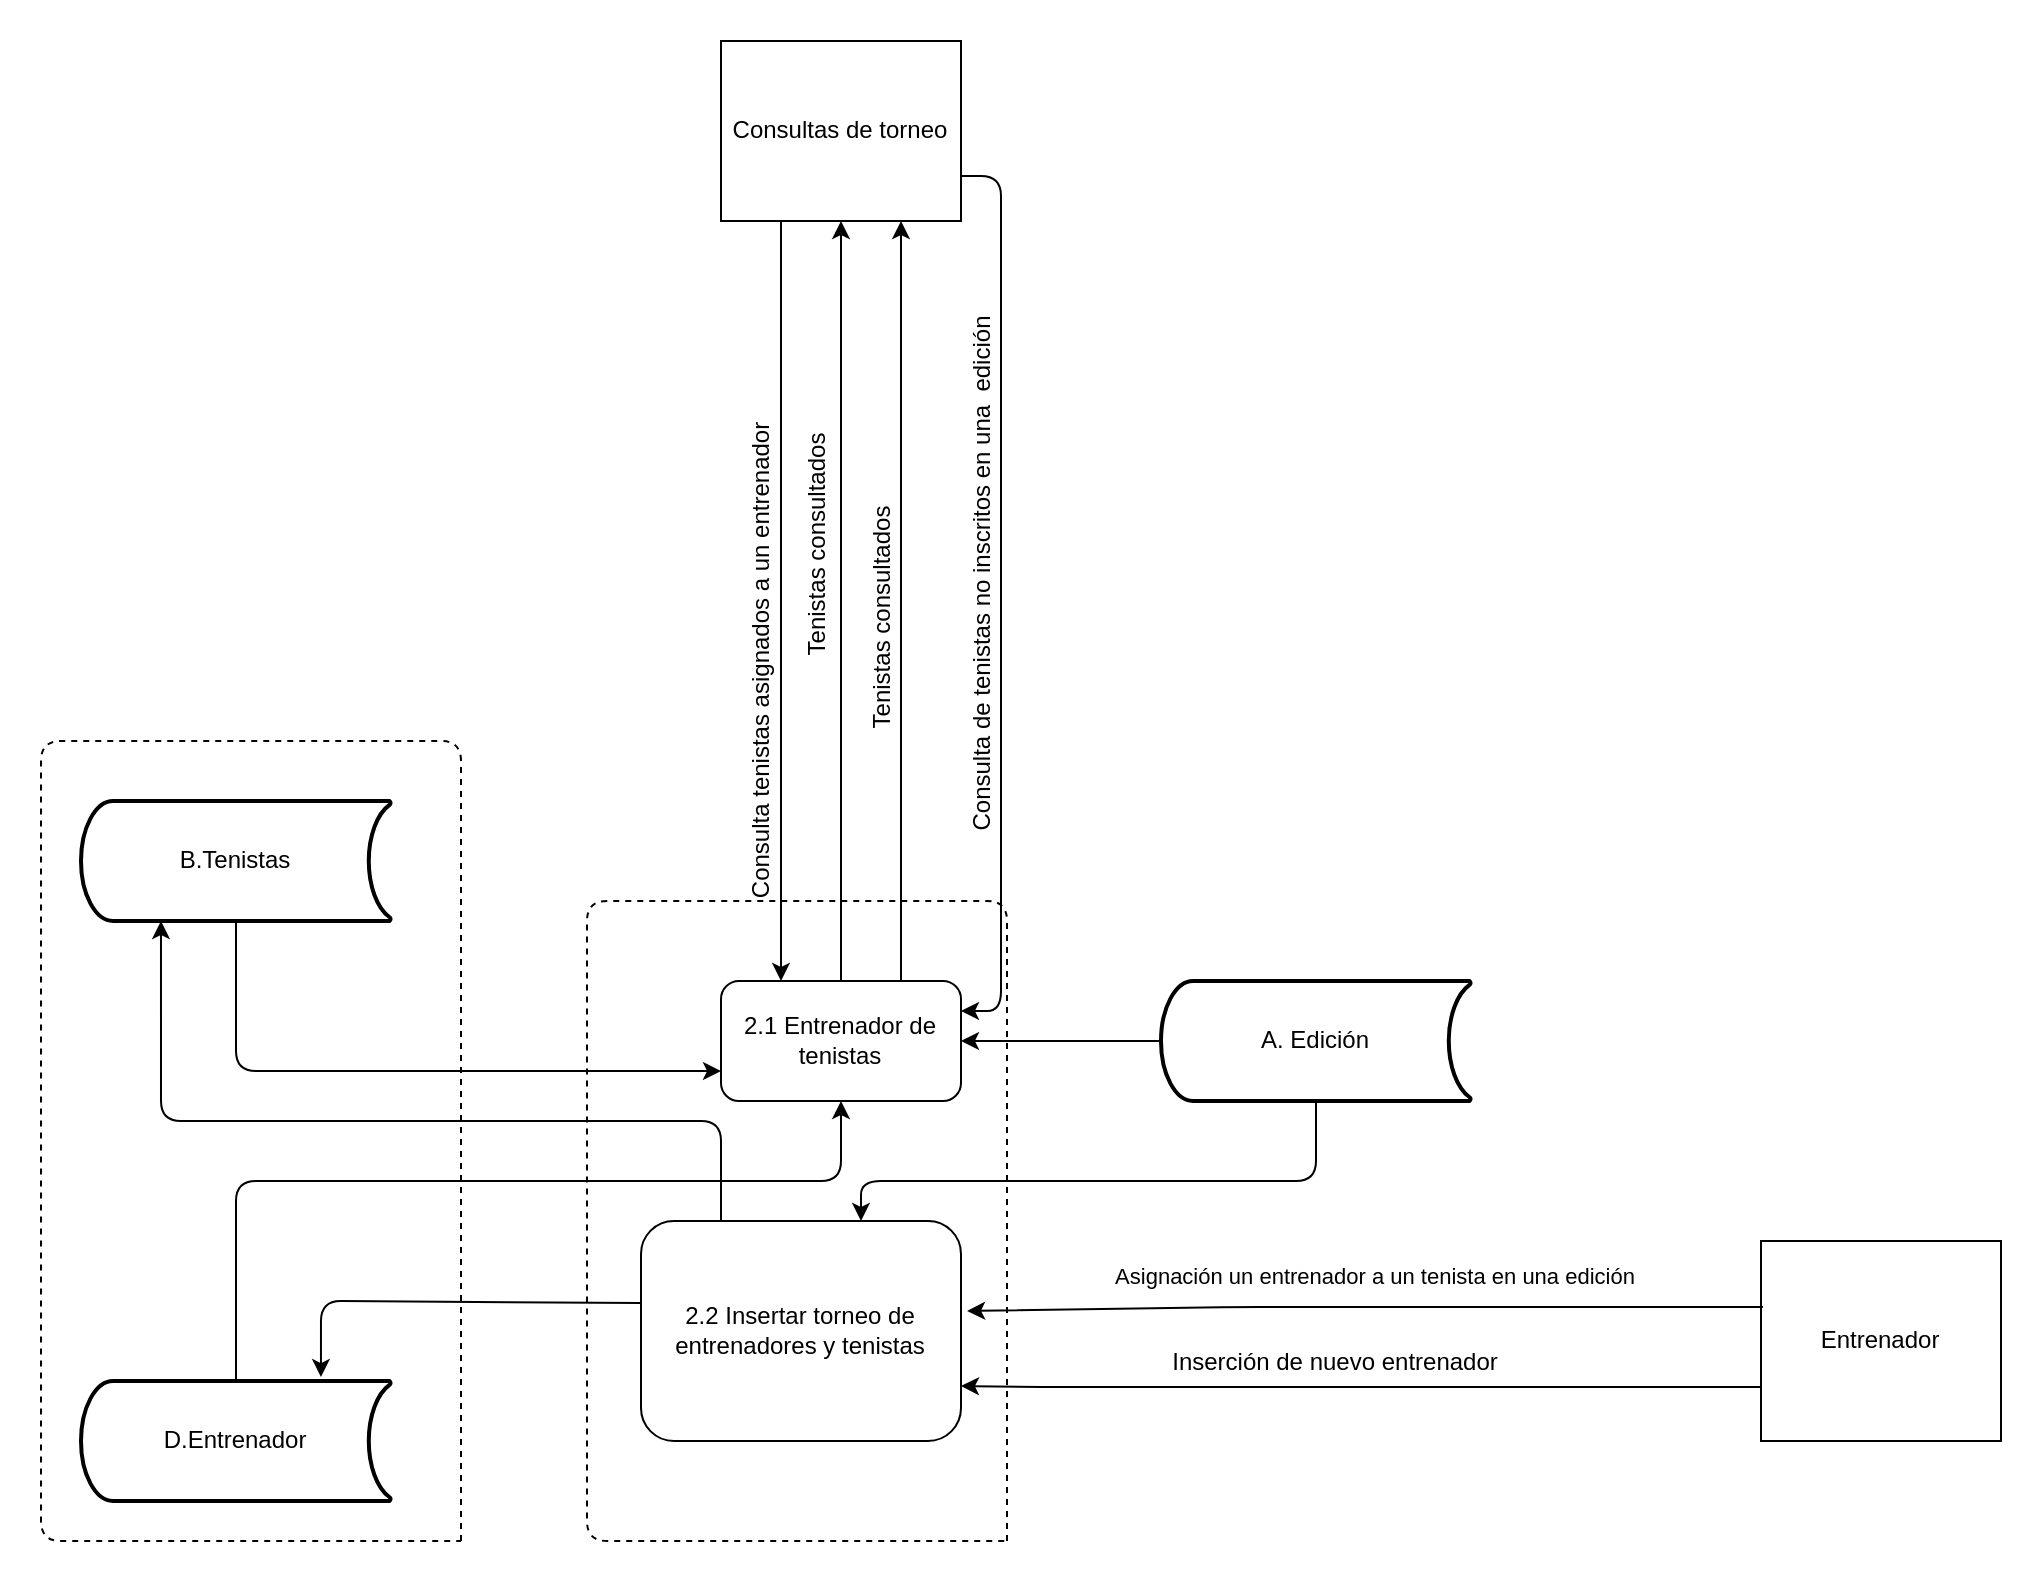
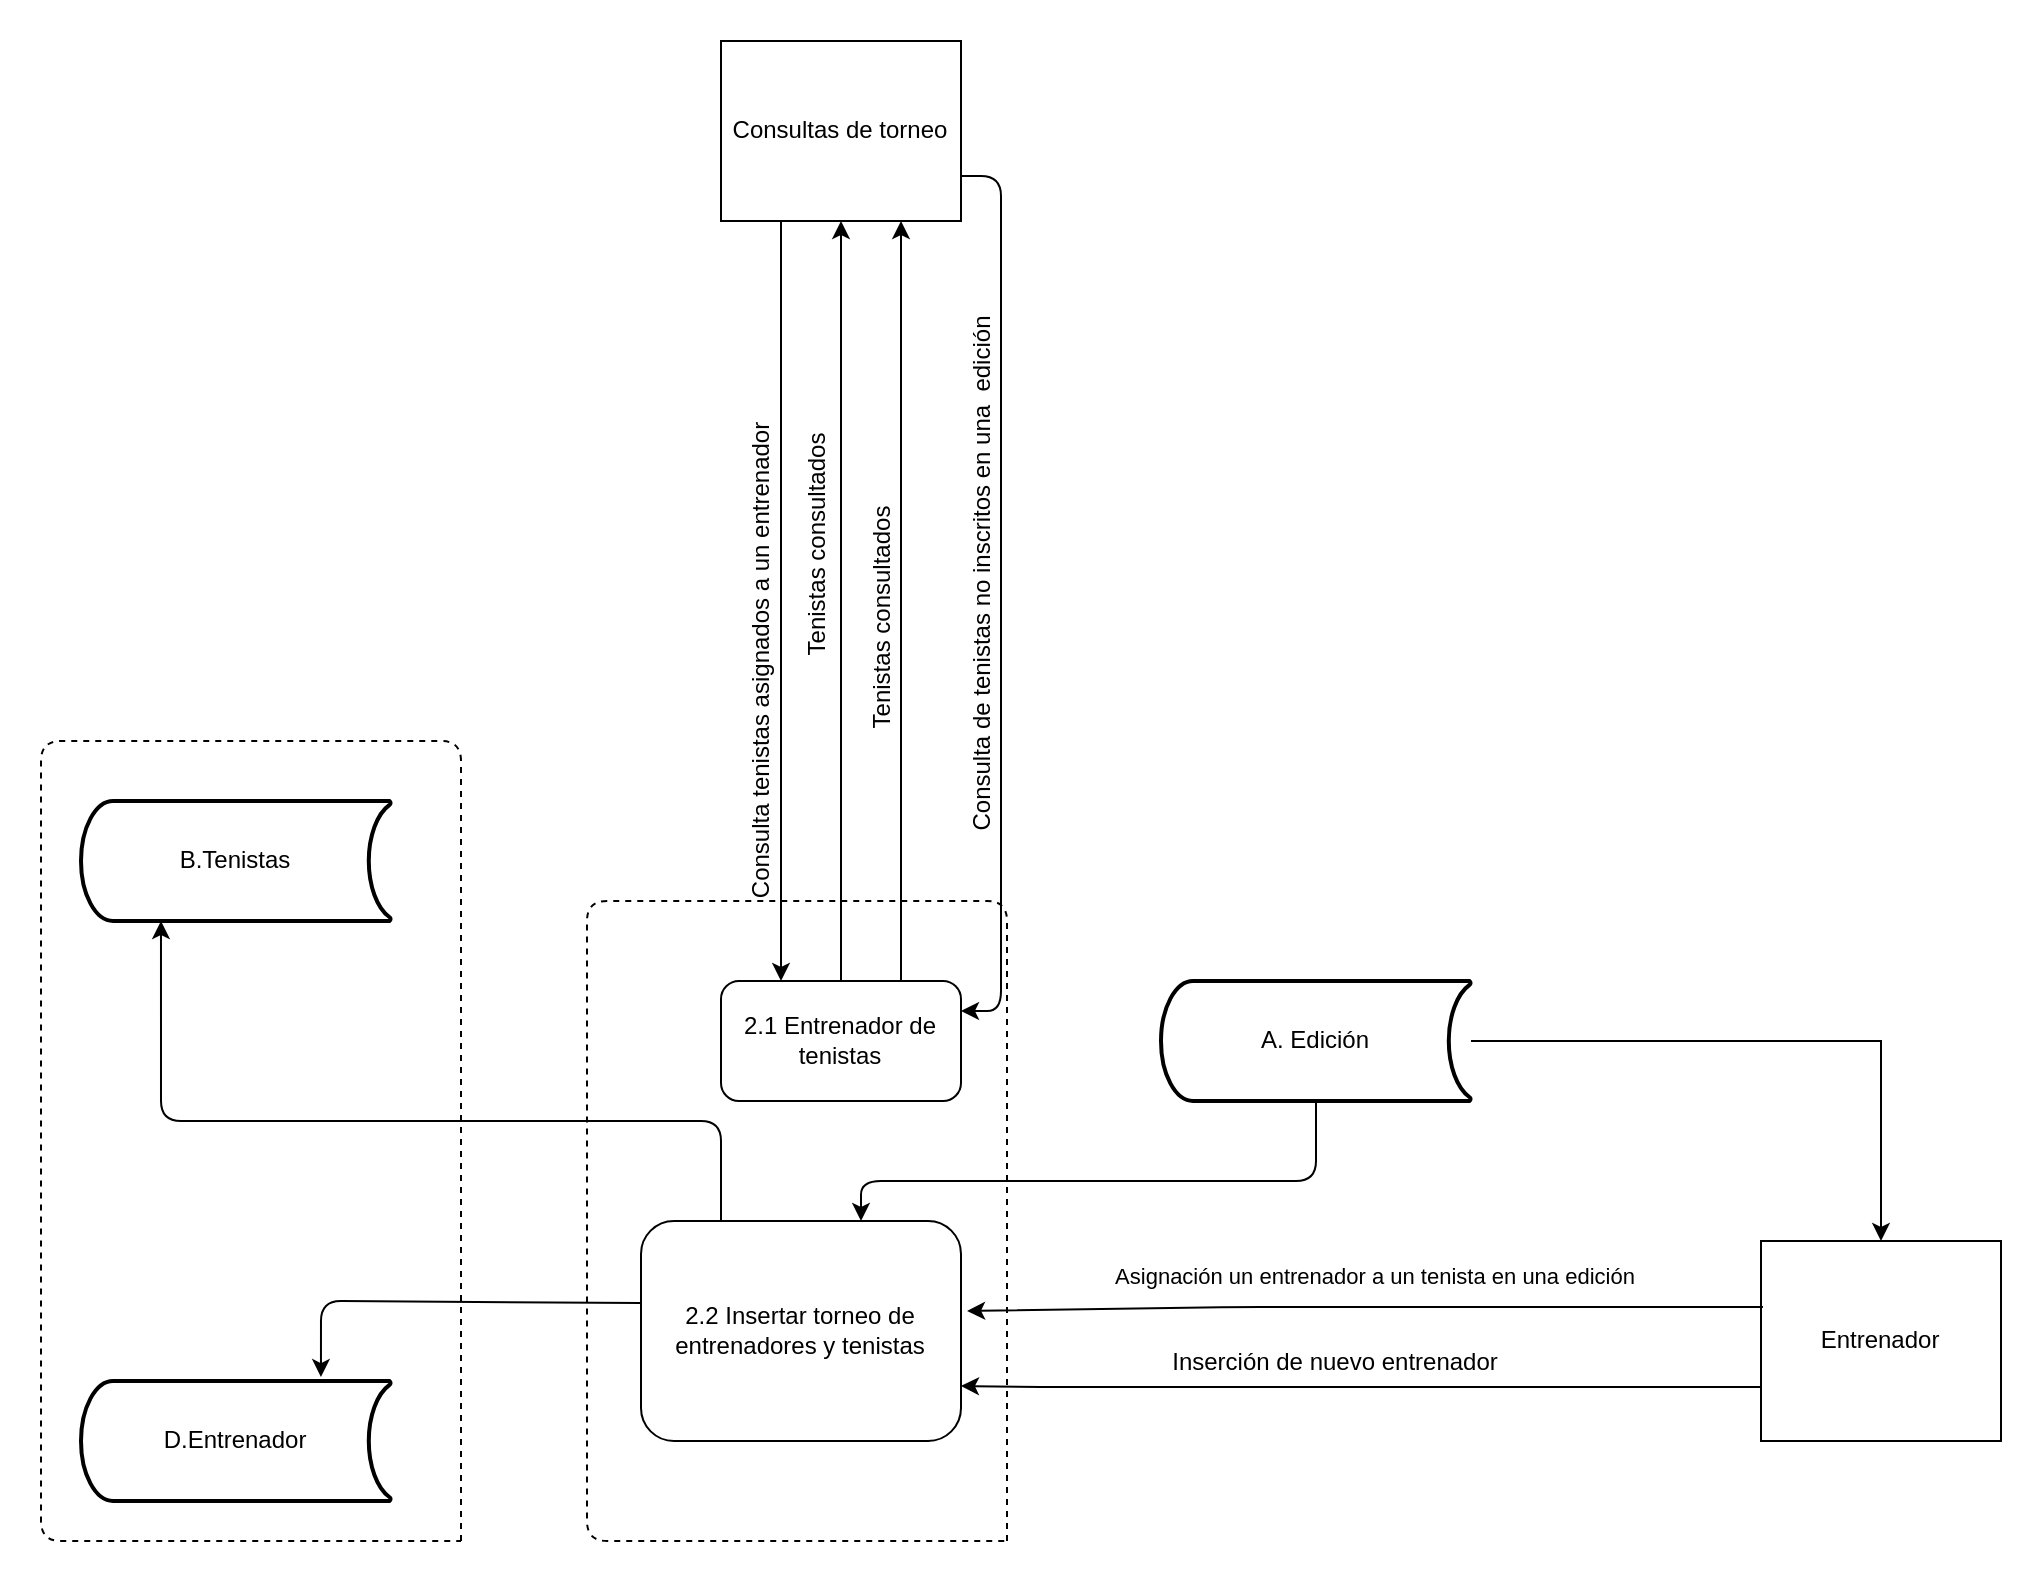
edge "A. Edición" -> "2.1 Entrenador de tenistas": now "A. Edición" -> "Entrenador"
edge "B.Tenistas" -> "2.1 Entrenador de tenistas": removed
edge "D.Entrenador" -> "2.1 Entrenador de tenistas": removed
